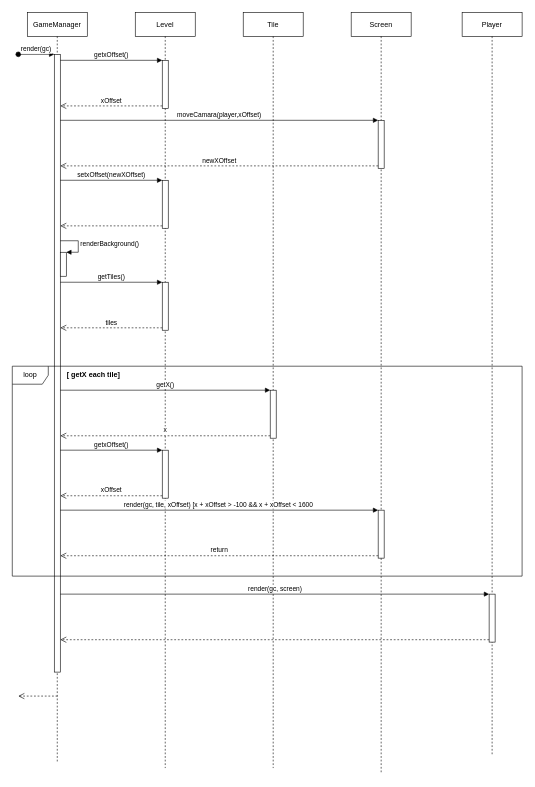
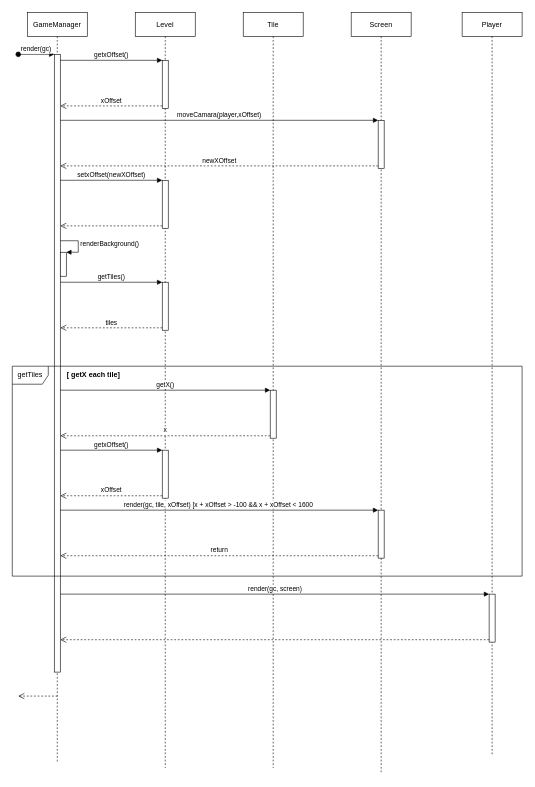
node "loop": label "loop" -> "getTiles"
